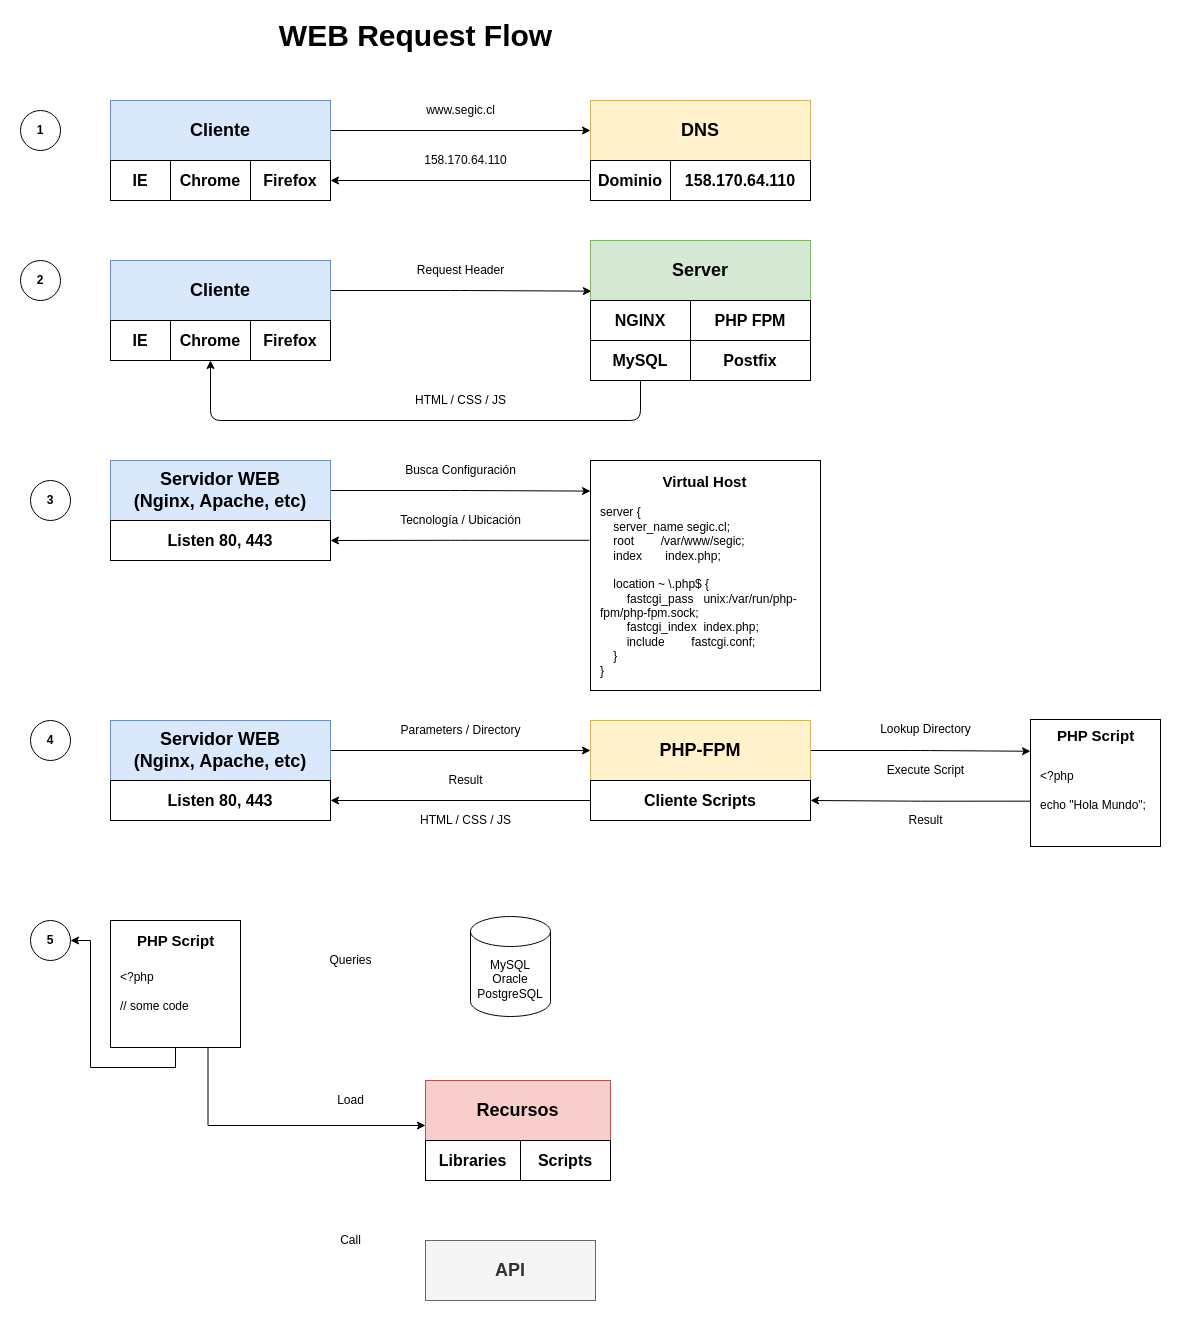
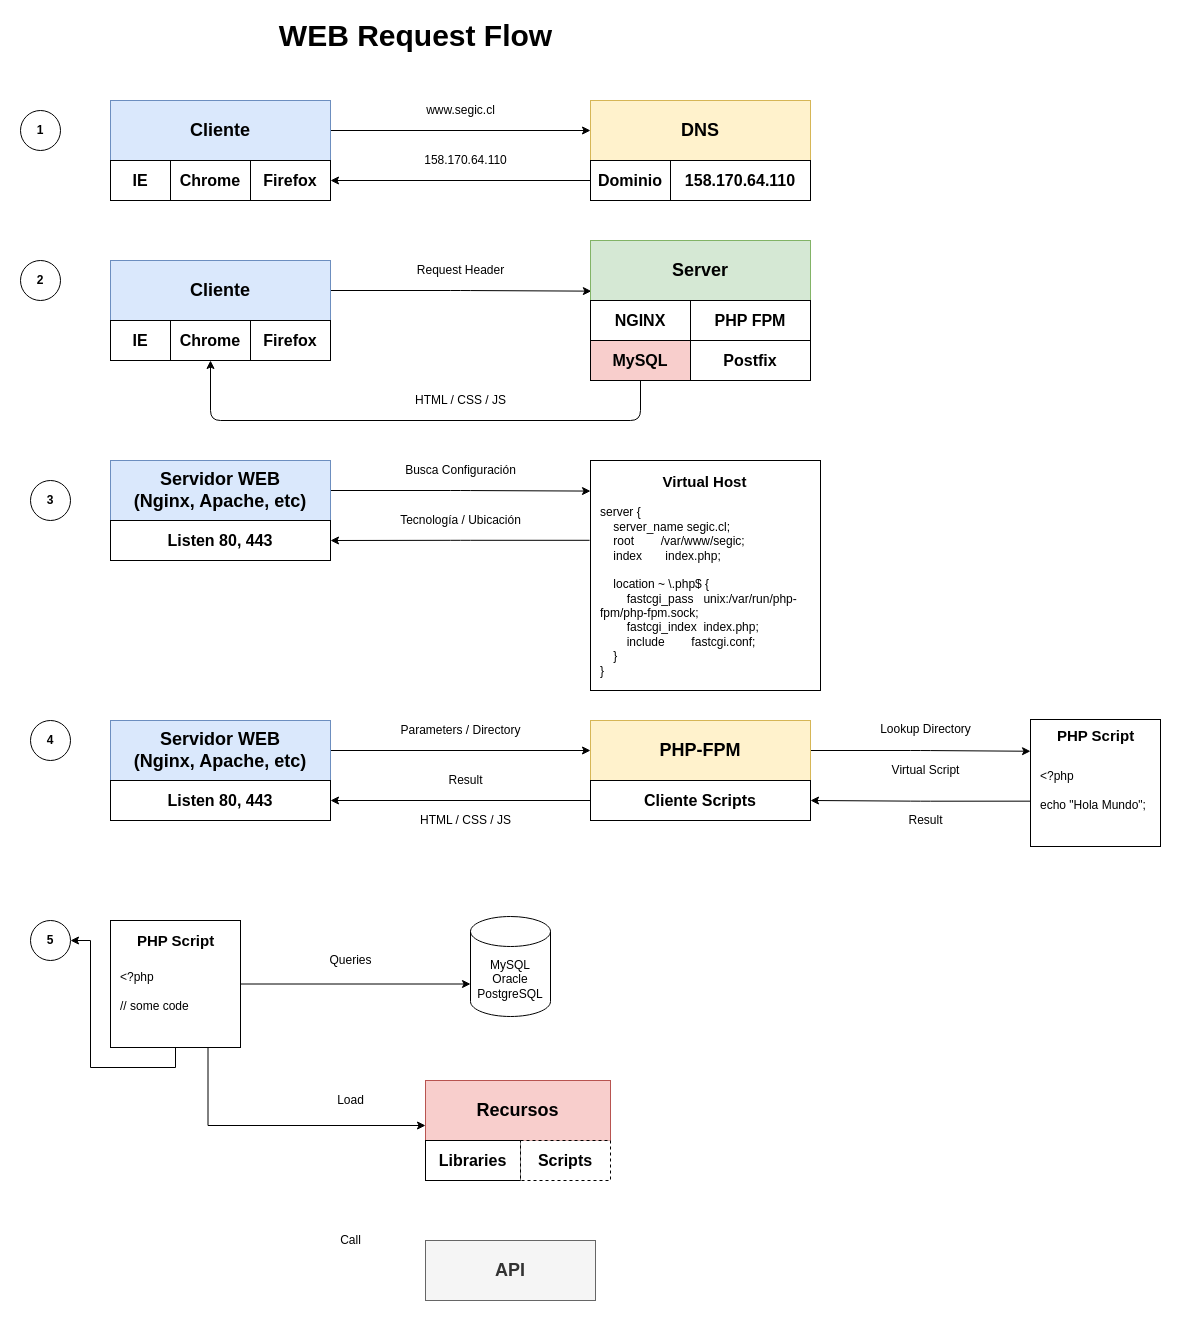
node "MySQL": fillcolor #ffffff -> #f8cecc
node "Execute Script": label "Execute Script" -> "Virtual Script"
edge "<?php // some code" -> "MySQL Oracle PostgreSQL": added
node "Scripts": style solid -> dashed
